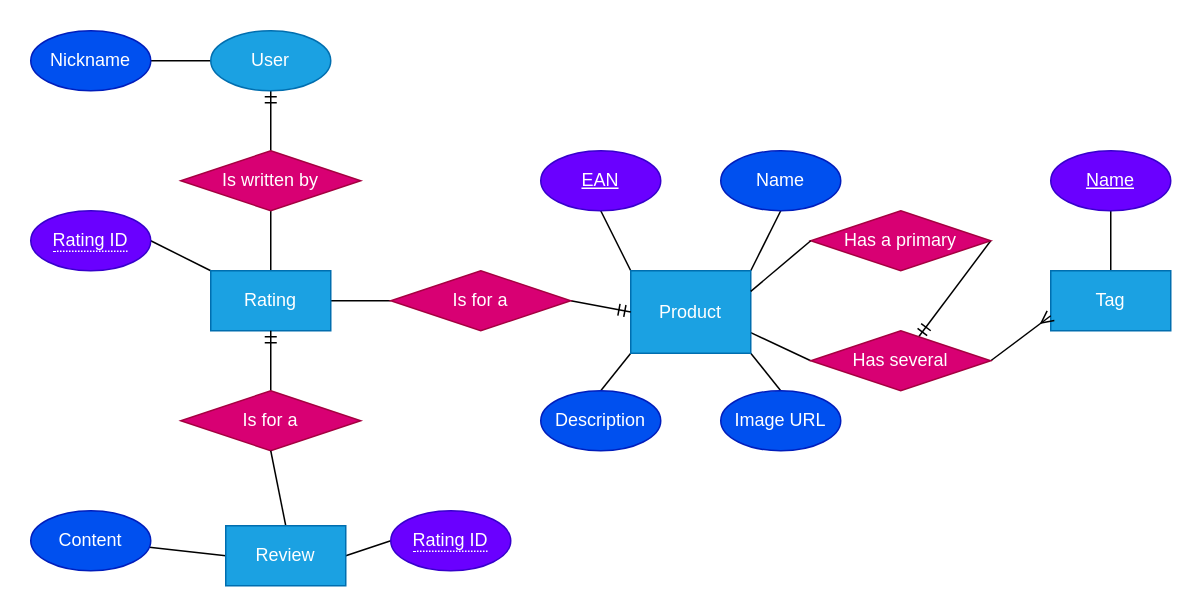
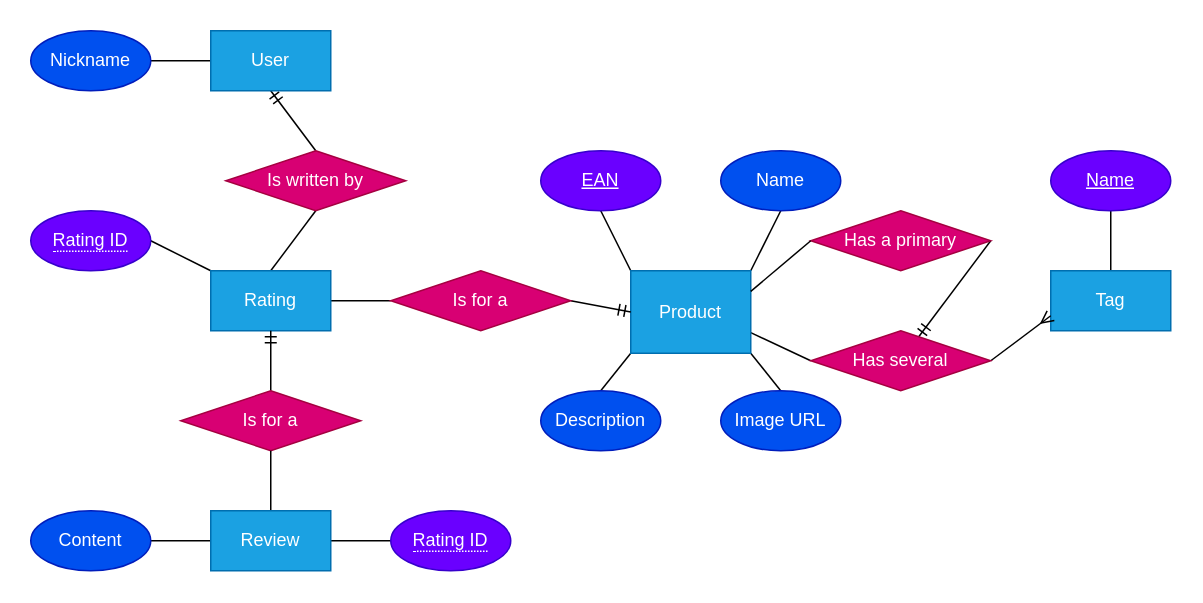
node "User": shape ellipse -> rectangle
node "Is written by": moved (271, 181) -> (316, 181)
node "Review": moved (286, 556) -> (271, 541)
